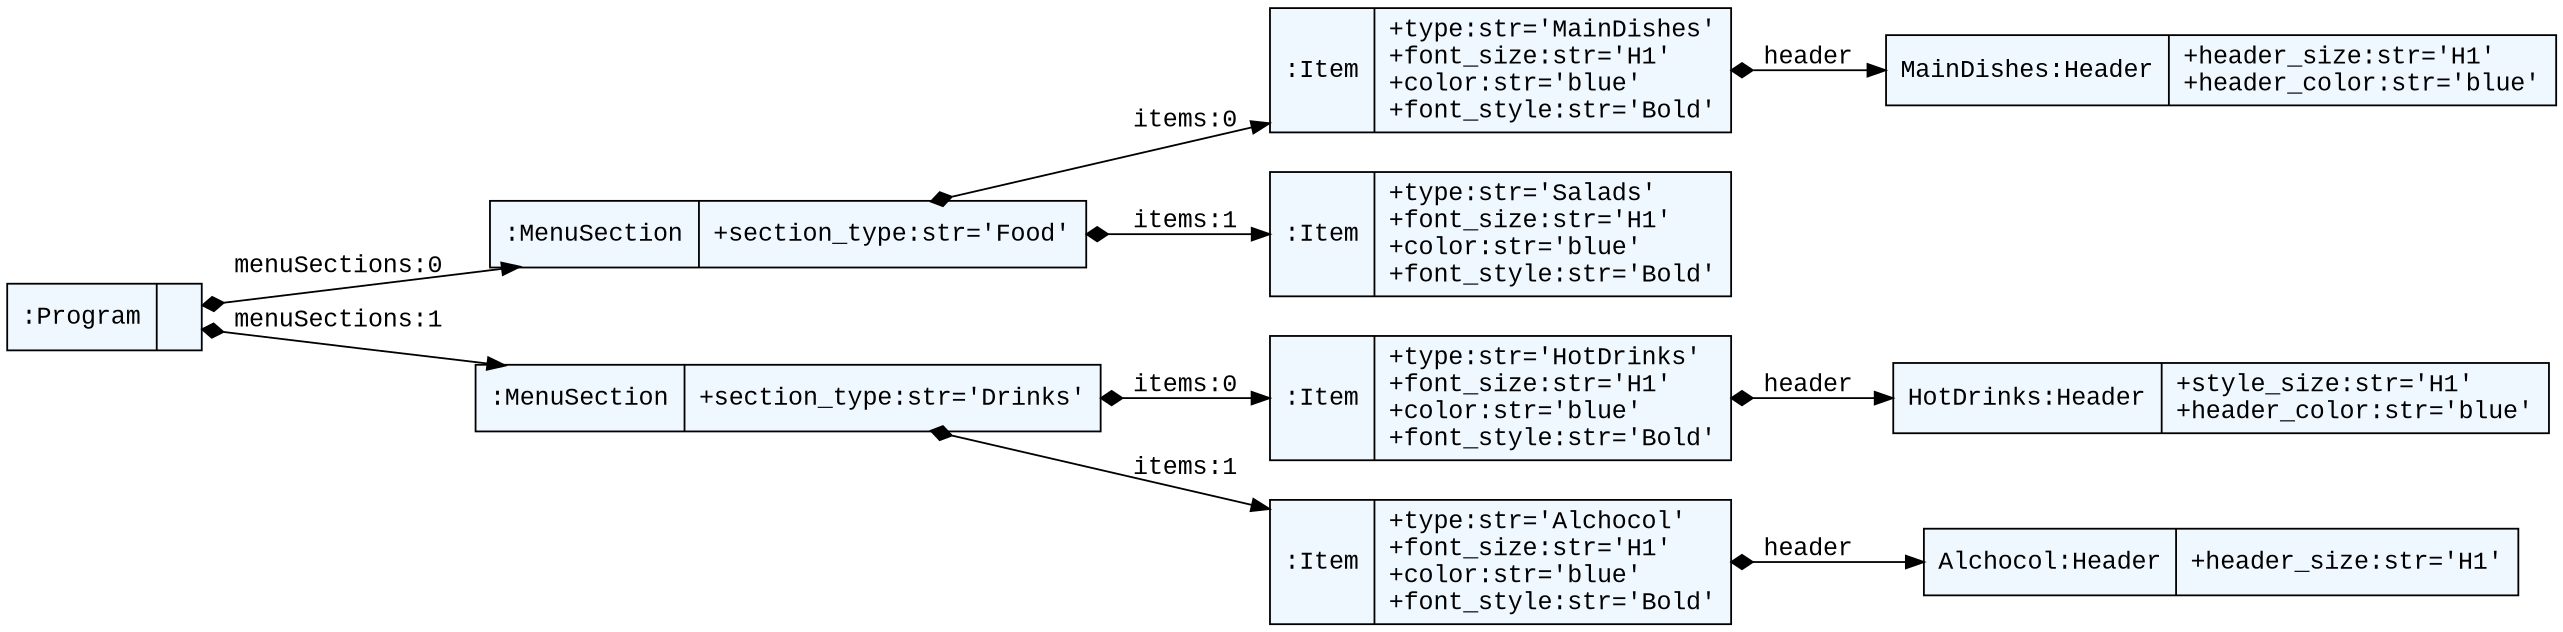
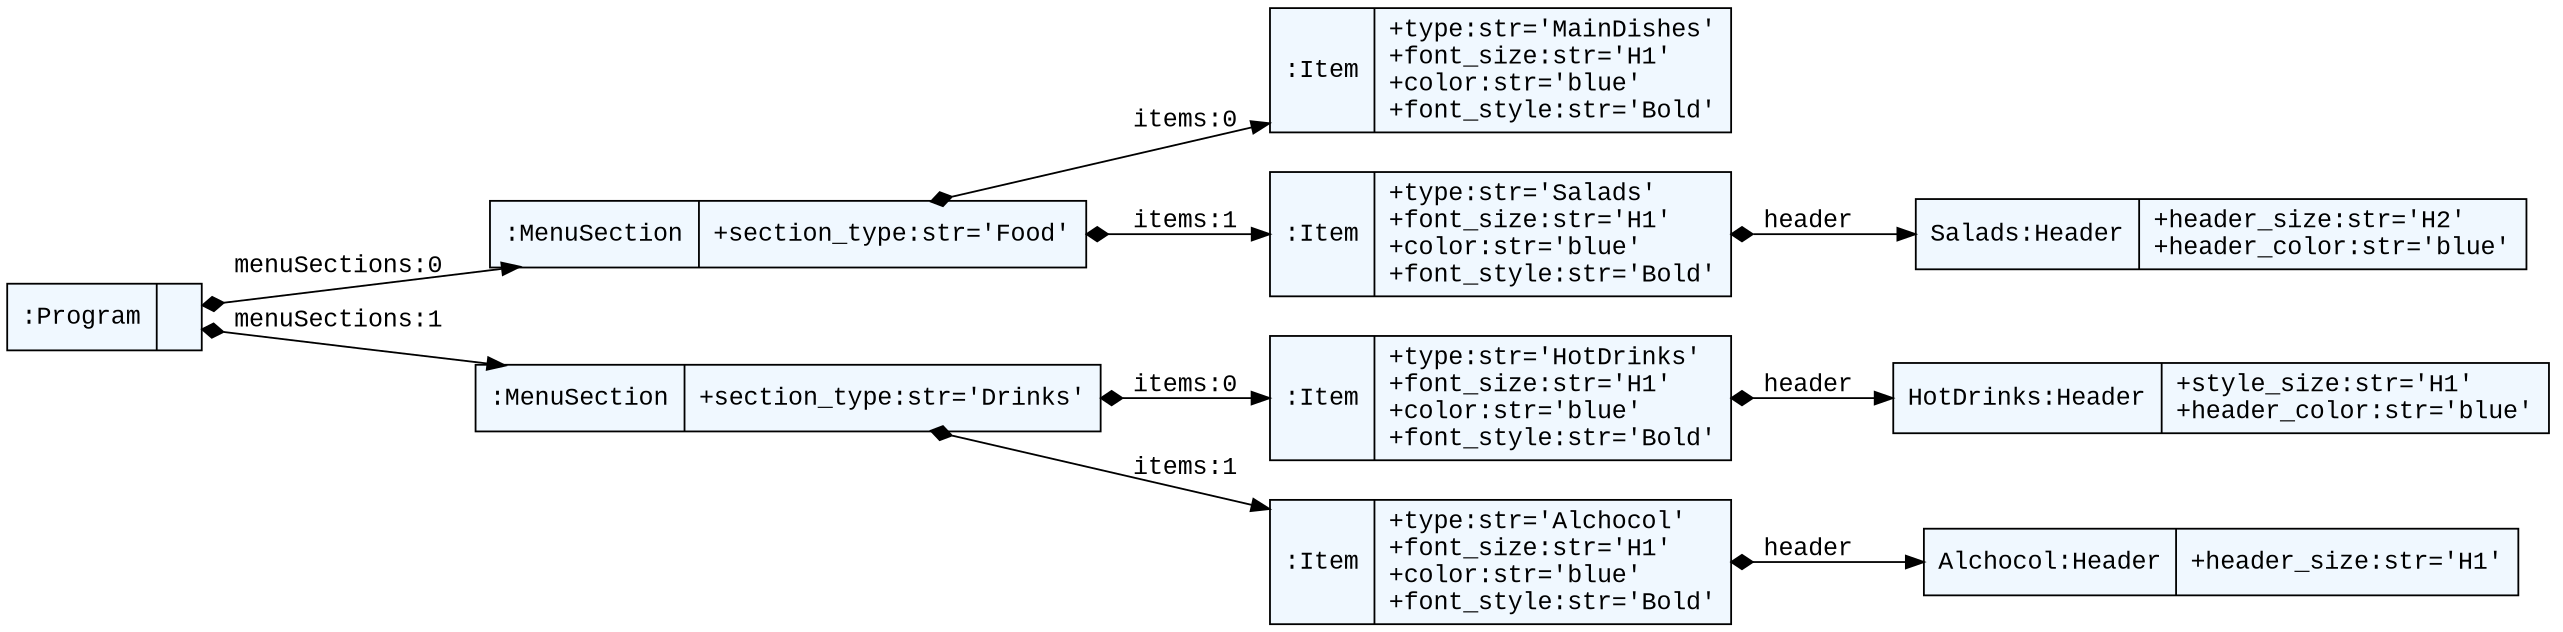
node "MainDishes:Header": removed
node "Salads:Header": added
